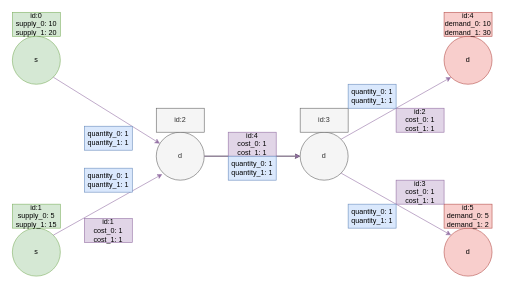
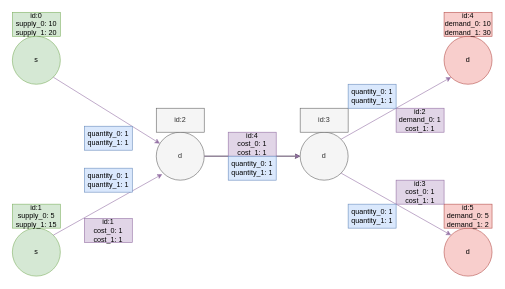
node "id:2 cost_0: 1 cost_1: 1": label "id:2 cost_0: 1 cost_1: 1" -> "id:2 demand_0: 1 cost_1: 1"
